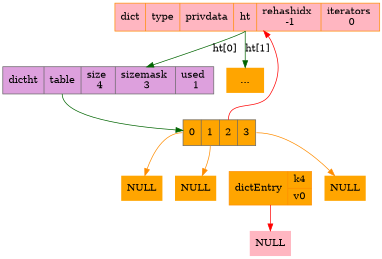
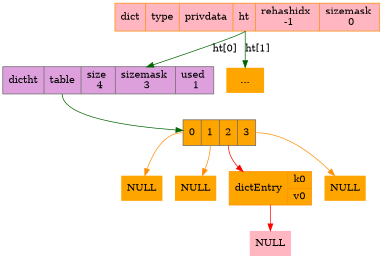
node "dict": text "iterators" -> "sizemask"
edge "0" -> "dict": now "0" -> "dictEntry"
node "dictEntry": text "k4" -> "k0"
